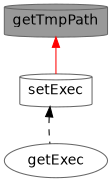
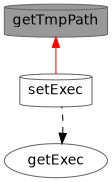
edge "getExec" -> "setExec": reversed
